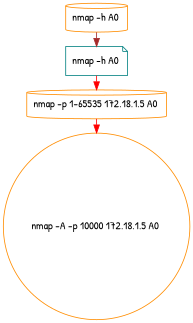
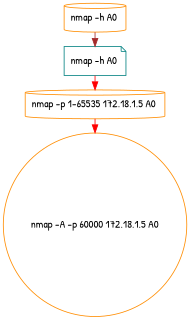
node "nmap -A -p 10000 172.18.1.5 A0": label "nmap -A -p 10000 172.18.1.5 A0" -> "nmap -A -p 60000 172.18.1.5 A0"
